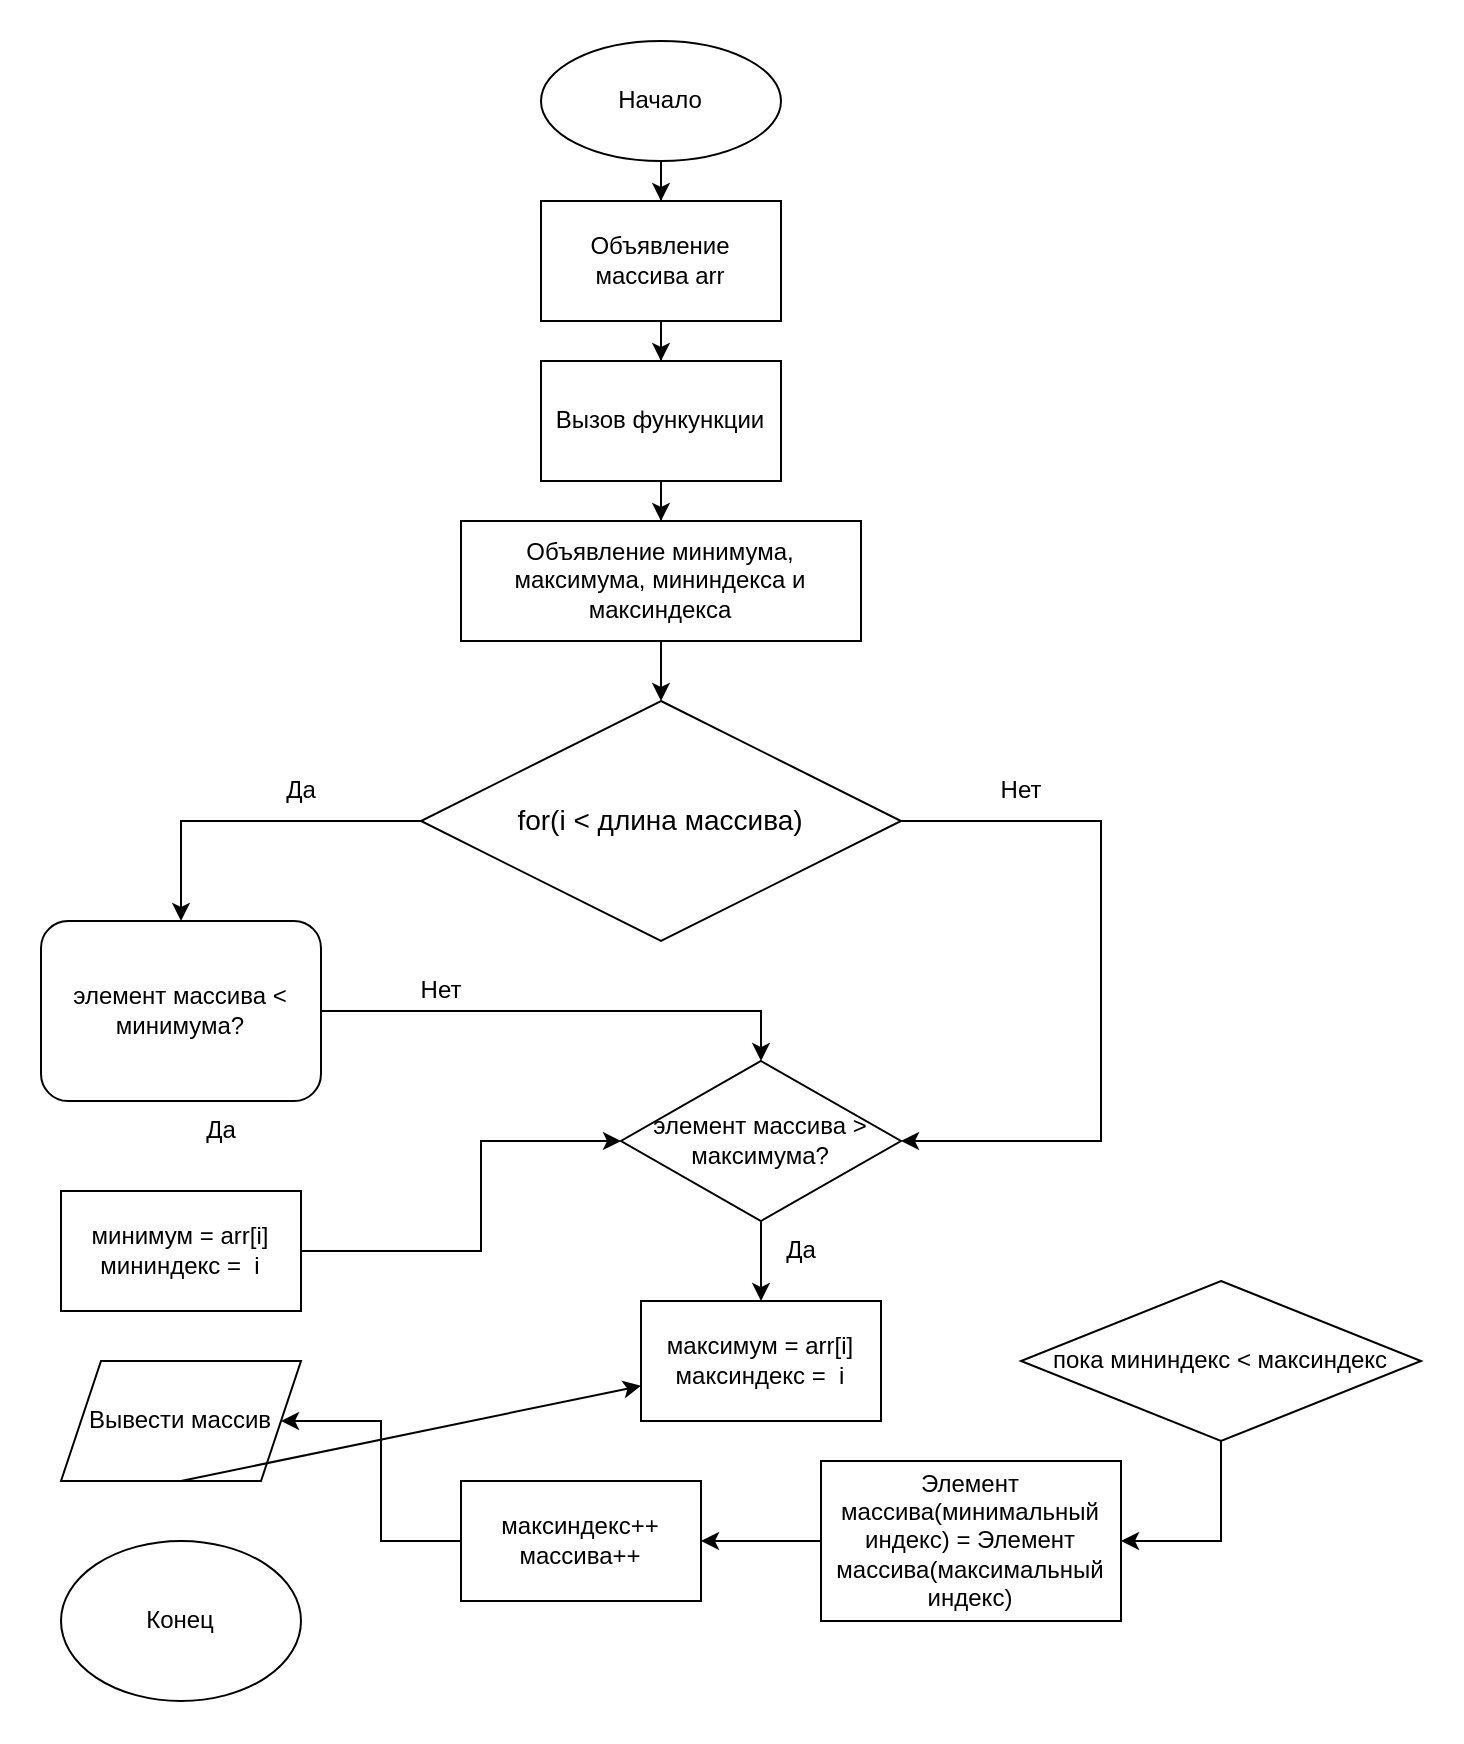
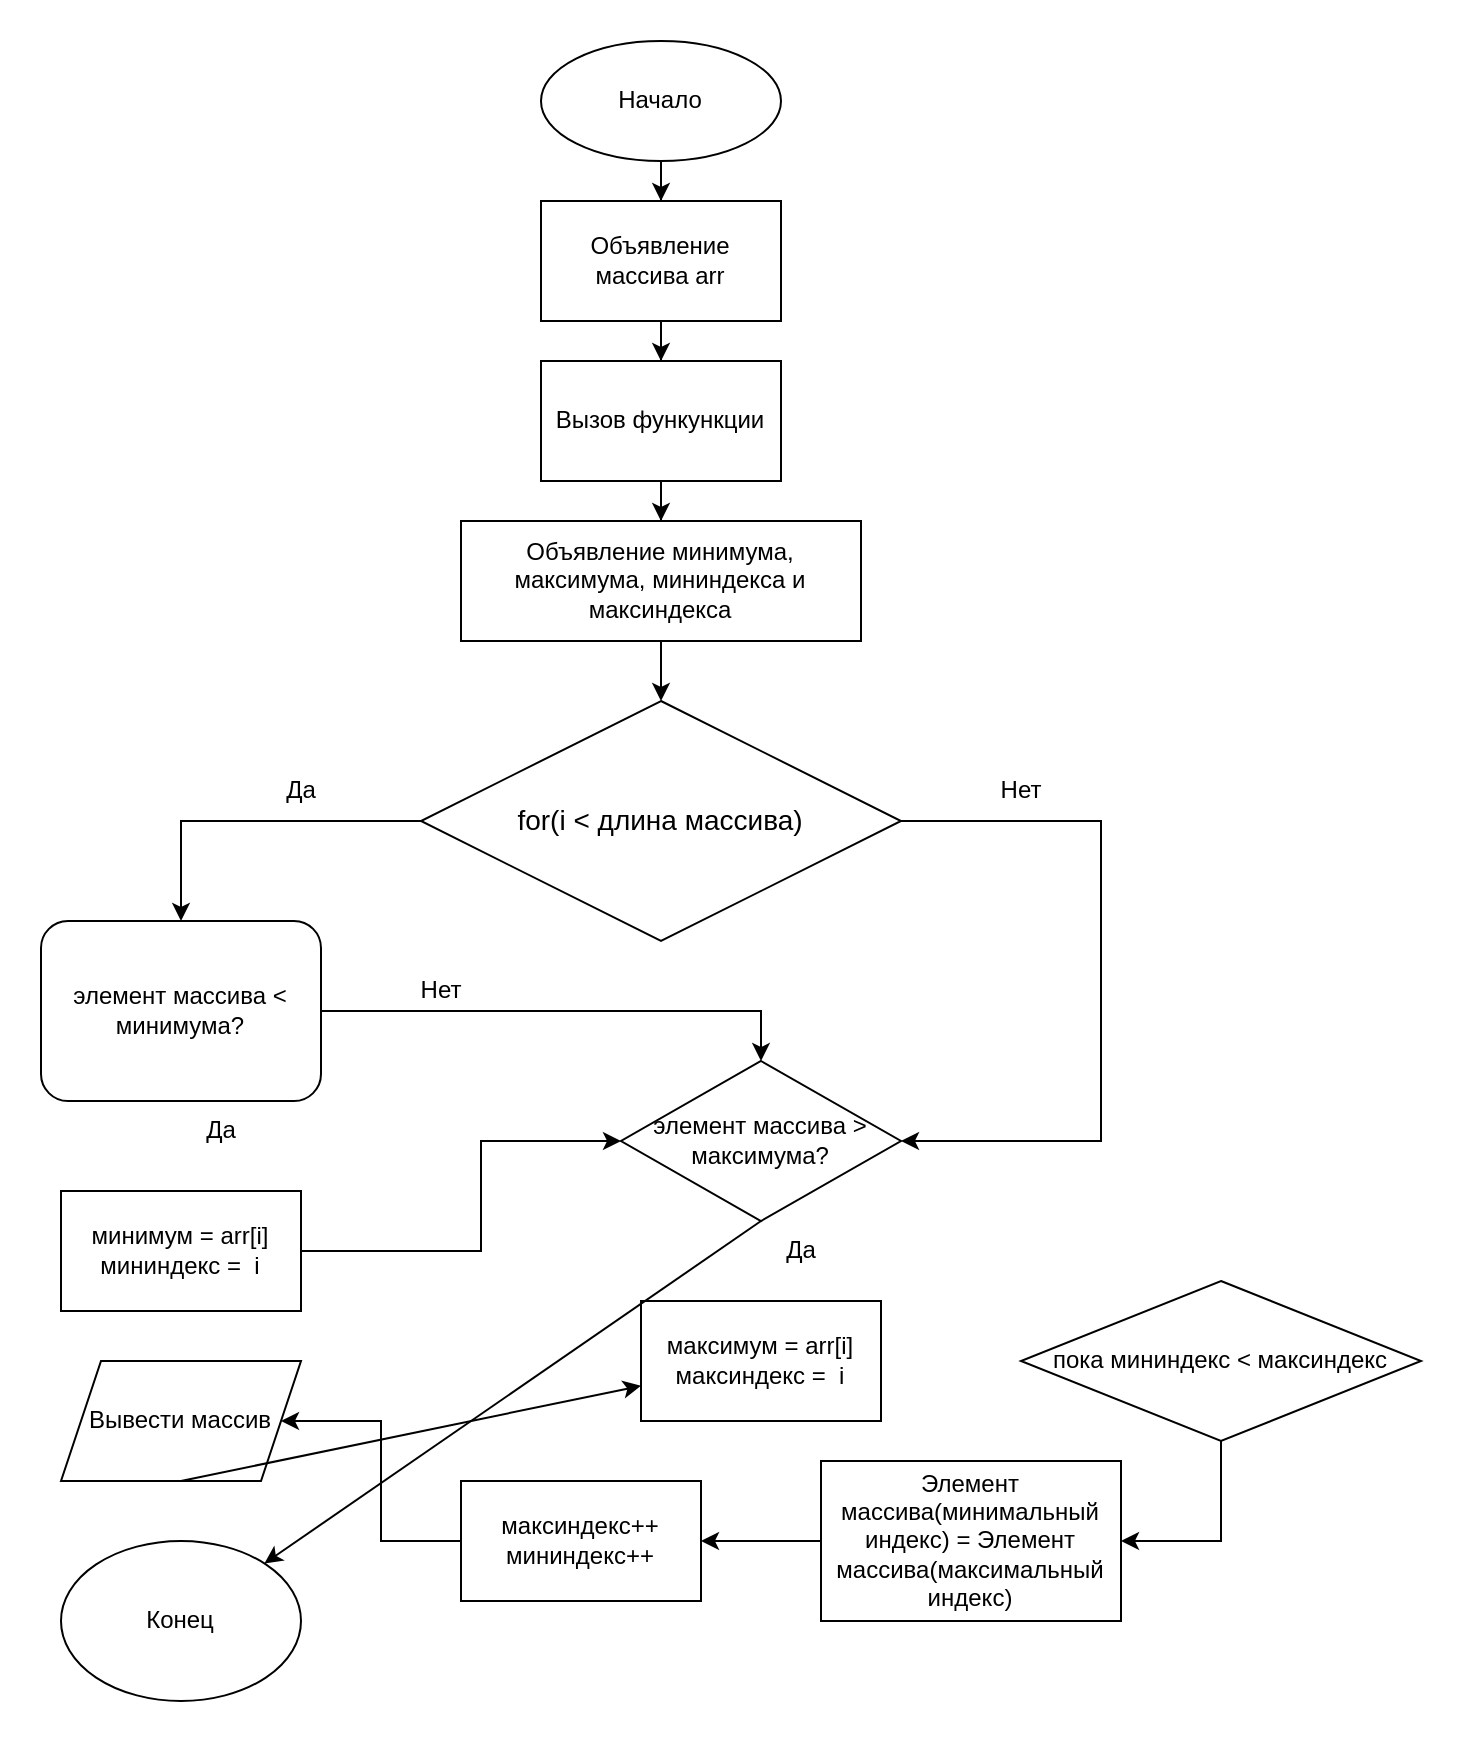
edge "элемент массива > максимума?" -> "максимум = arr[i] максиндекс = i": now "элемент массива > максимума?" -> "Конец"
node "максиндекс++ массива++": label "максиндекс++ массива++" -> "максиндекс++ мининдекс++"
